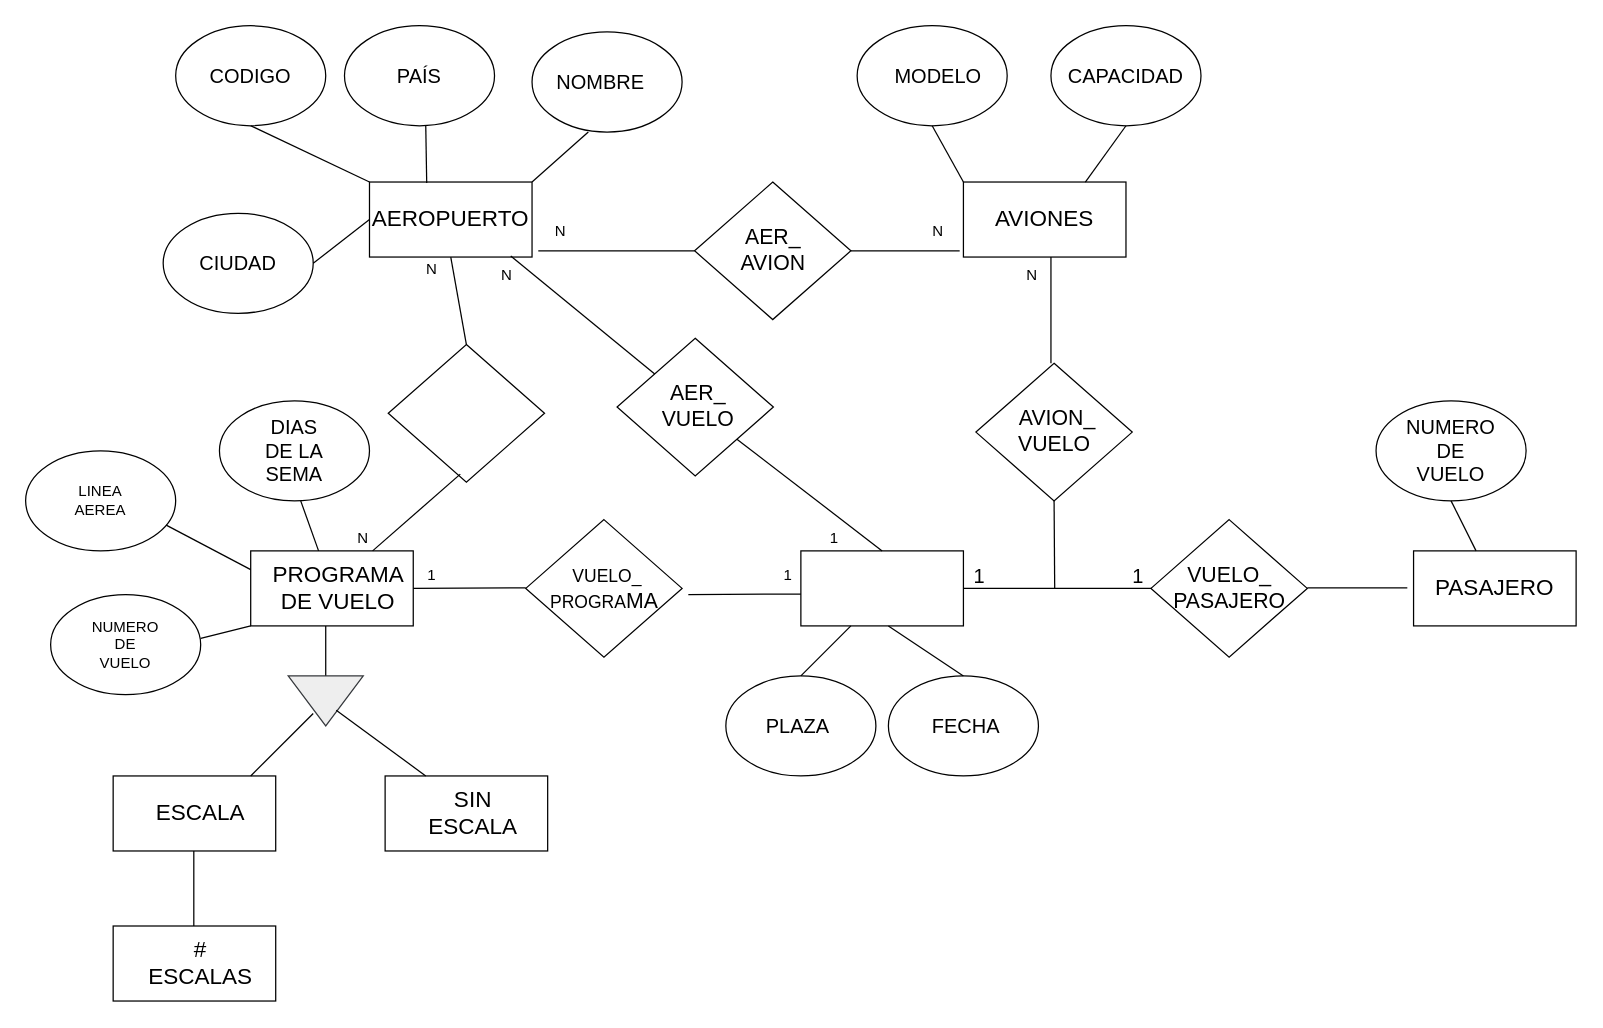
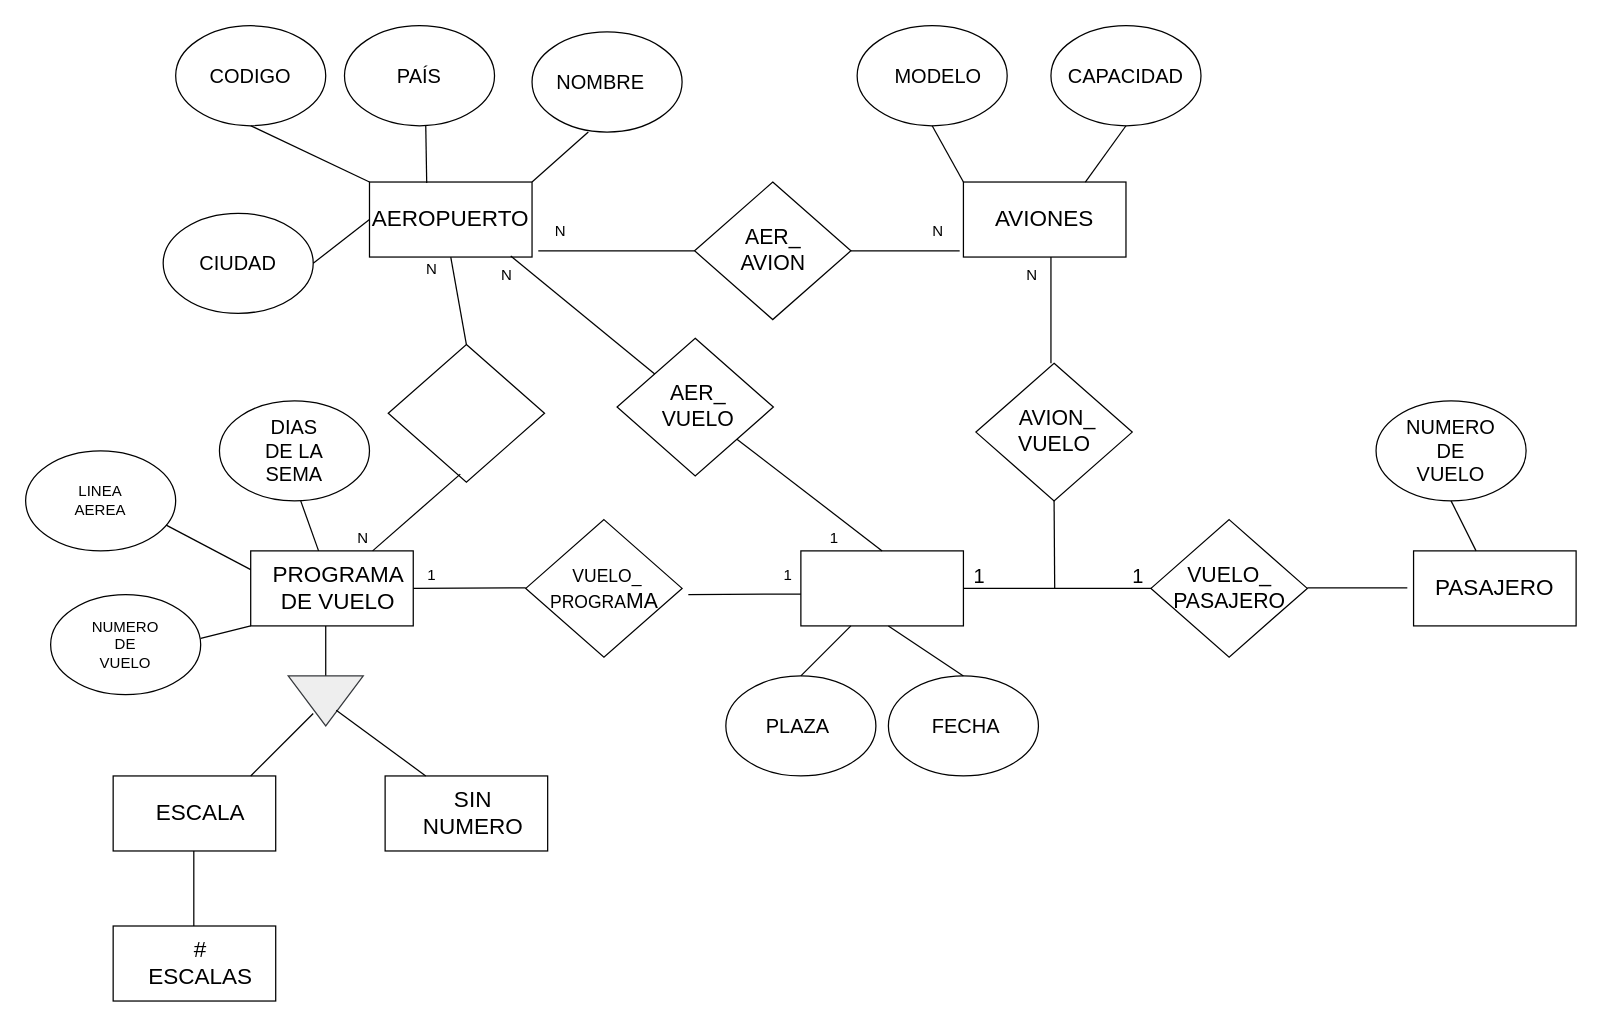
node "SIN ESCALA": label "SIN ESCALA" -> "SIN NUMERO"
